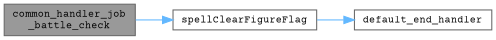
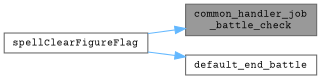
edge "common_handler_job _battle_check" -> "spellClearFigureFlag": reversed
node "default_end_handler": label "default_end_handler" -> "default_end_battle"
